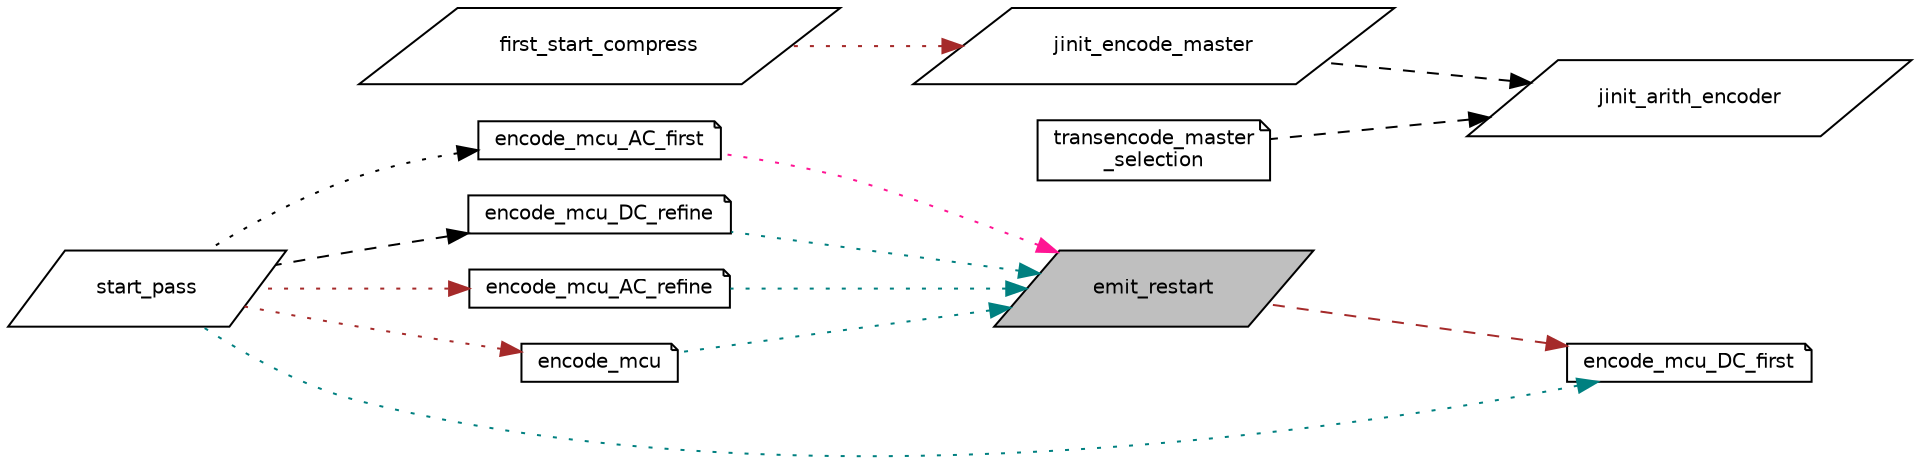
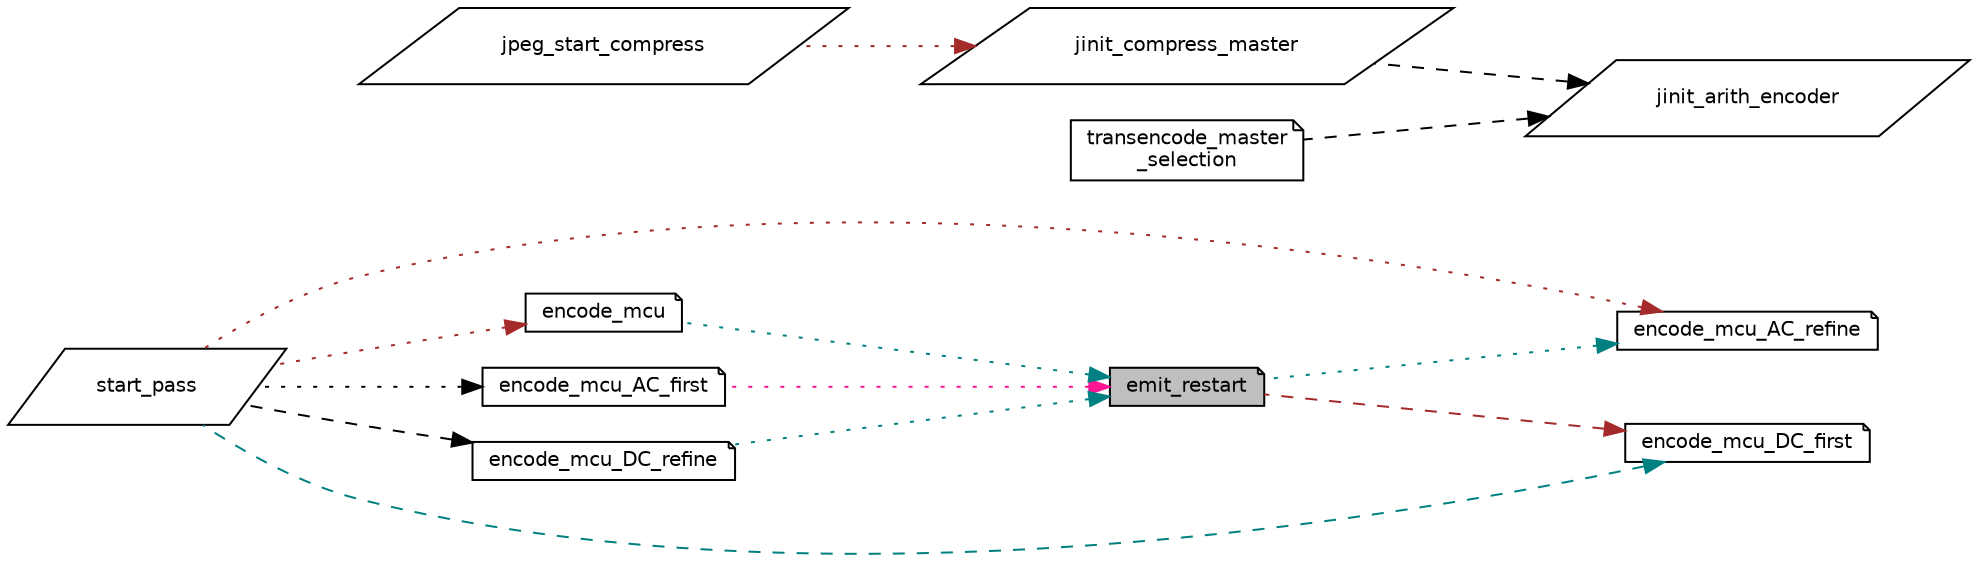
node "first_start_compress": label "first_start_compress" -> "jpeg_start_compress"
node "jinit_encode_master": label "jinit_encode_master" -> "jinit_compress_master"
edge "encode_mcu_AC_refine" -> "emit_restart": reversed
node "emit_restart": shape parallelogram -> note
edge "start_pass" -> "encode_mcu_DC_first": style dotted -> dashed
